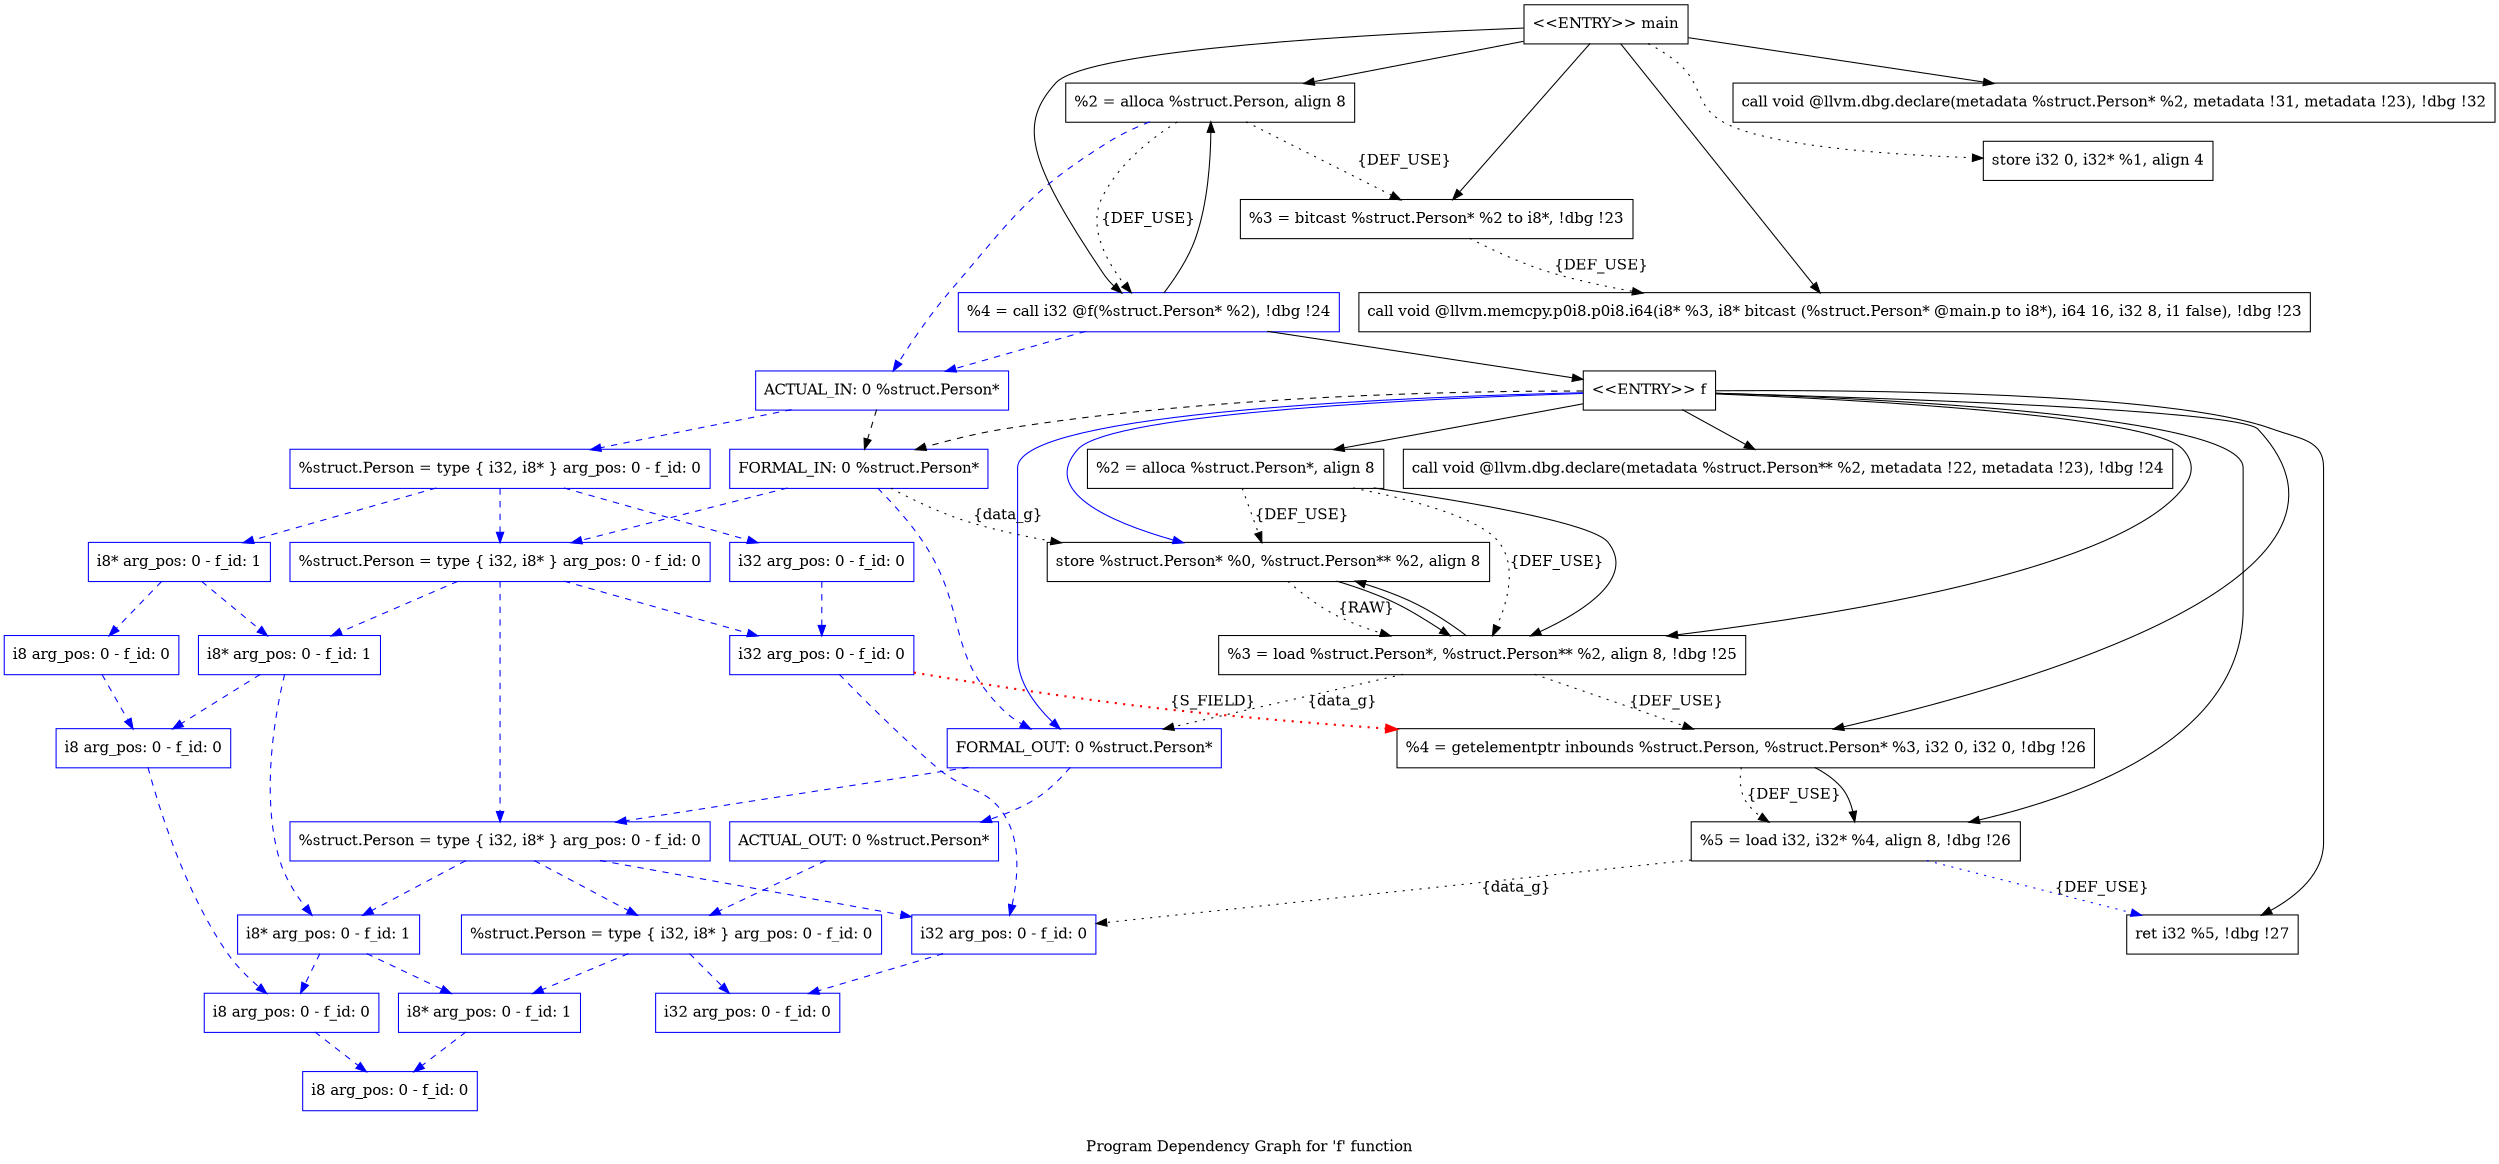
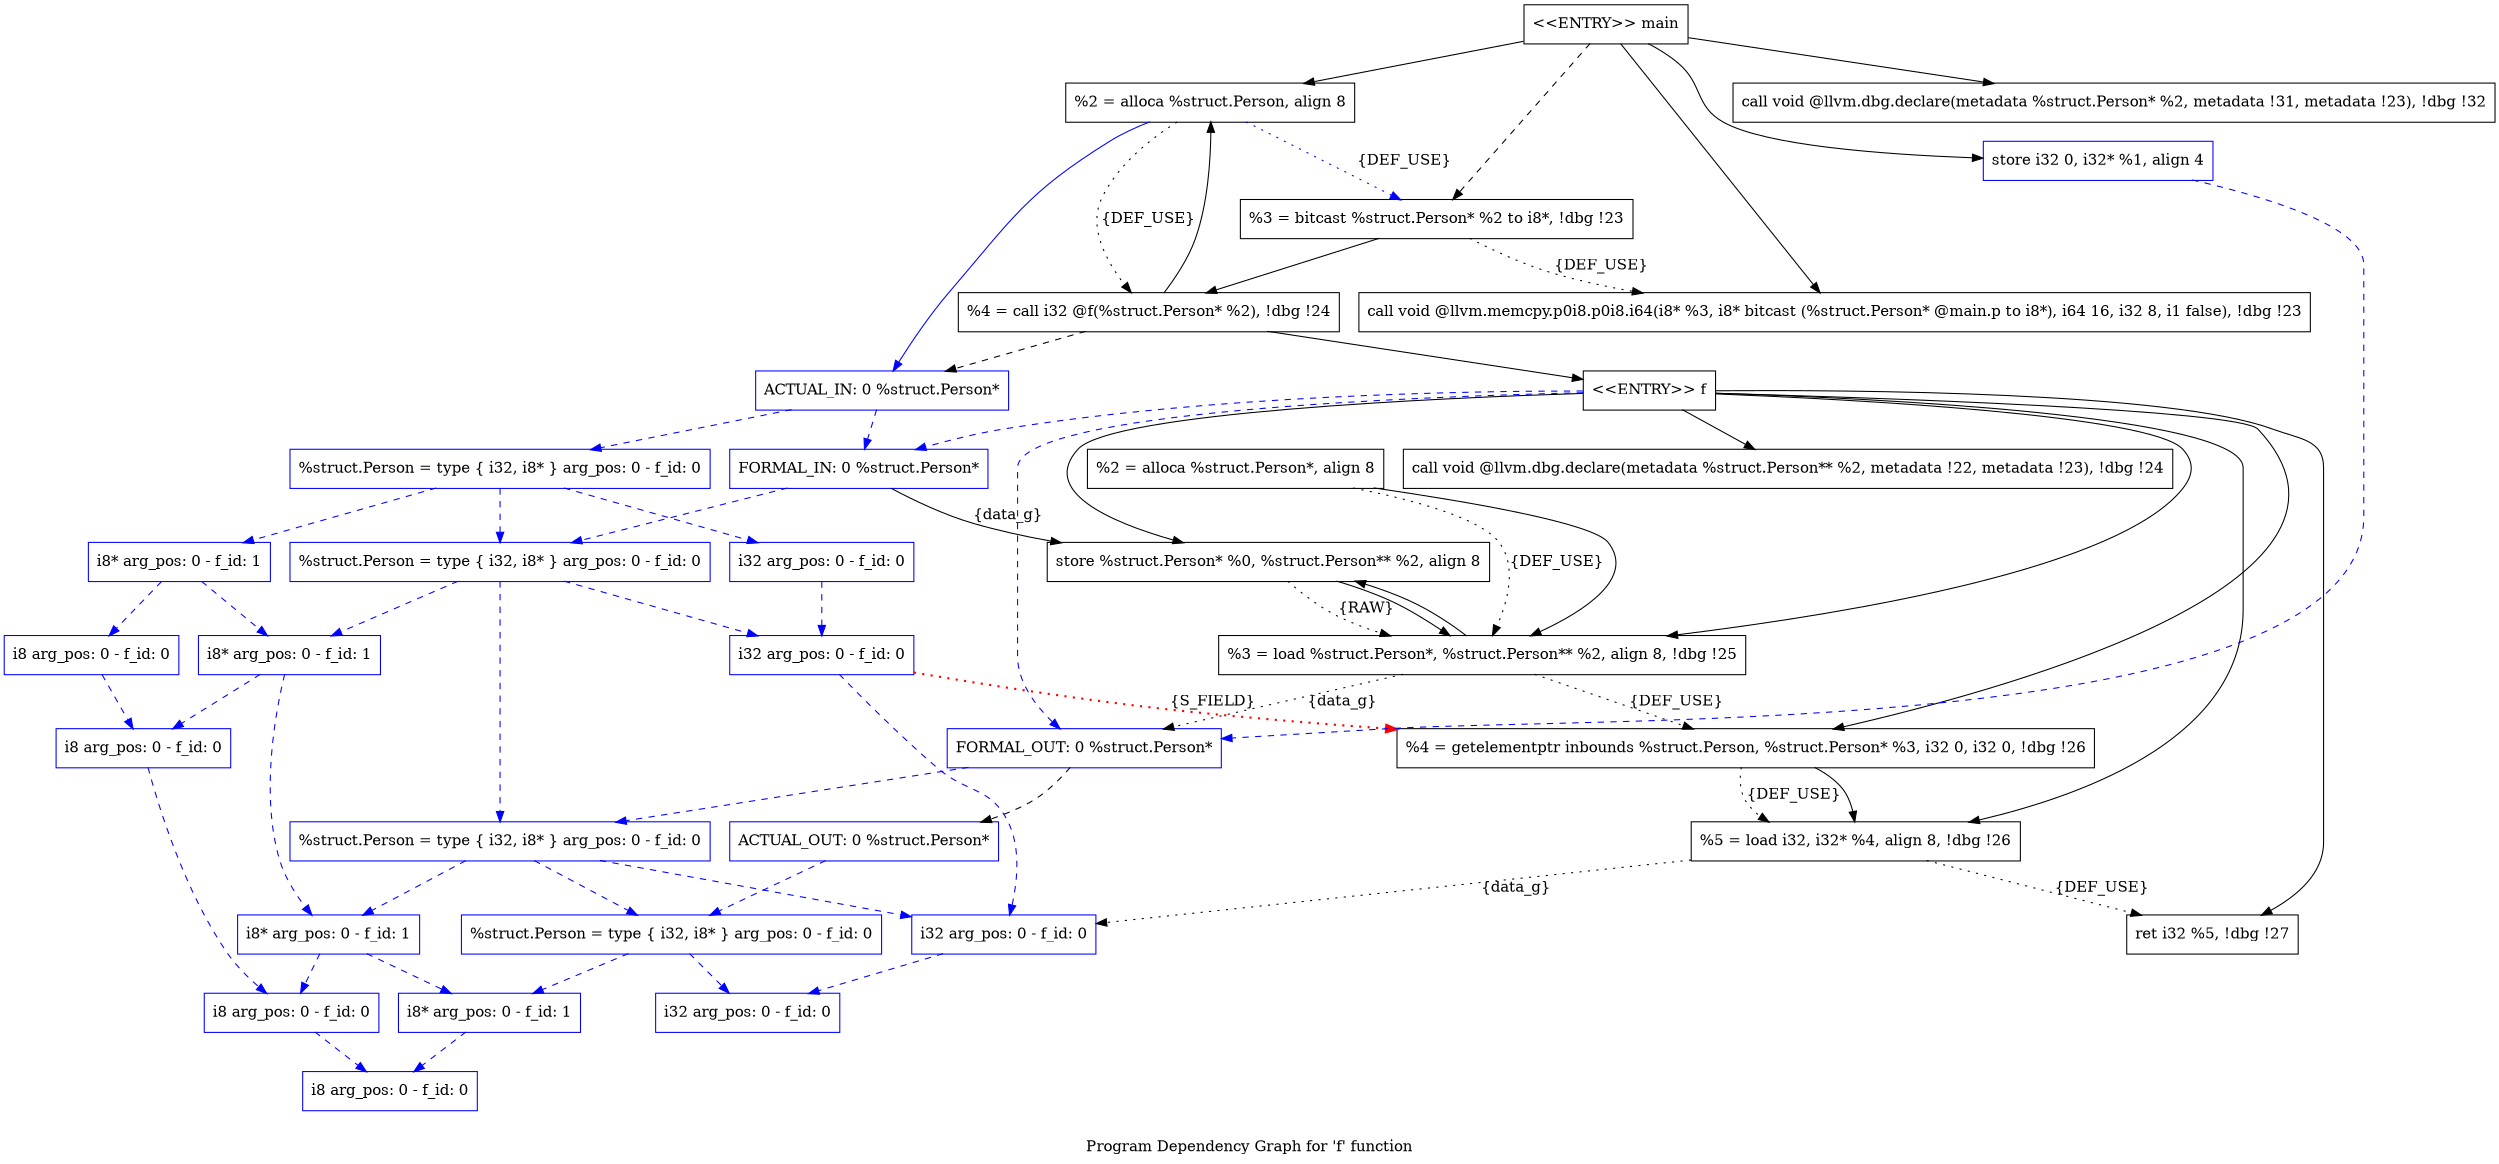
edge "<<ENTRY>> main" -> "%4 = call i32 @f(%struct.Person* %2), !dbg !24": now "%3 = bitcast %struct.Person* %2 to i8*, !dbg !23" -> "%4 = call i32 @f(%struct.Person* %2), !dbg !24"
edge "<<ENTRY>> main" -> "%3 = bitcast %struct.Person* %2 to i8*, !dbg !23": style solid -> dashed
edge "<<ENTRY>> main" -> "store i32 0, i32* %1, align 4": style dotted -> solid
edge "%2 = alloca %struct.Person, align 8" -> "%3 = bitcast %struct.Person* %2 to i8*, !dbg !23": color black -> blue
node "store i32 0, i32* %1, align 4": color black -> blue
edge "%2 = alloca %struct.Person, align 8" -> "ACTUAL_IN: 0 %struct.Person*": style dashed -> solid
node "%4 = call i32 @f(%struct.Person* %2), !dbg !24": color blue -> black
edge "%4 = call i32 @f(%struct.Person* %2), !dbg !24" -> "ACTUAL_IN: 0 %struct.Person*": color blue -> black
edge "<<ENTRY>> f" -> "FORMAL_IN: 0 %struct.Person*": color black -> blue
edge "ACTUAL_IN: 0 %struct.Person*" -> "FORMAL_IN: 0 %struct.Person*": color black -> blue
edge "<<ENTRY>> f" -> "%2 = alloca %struct.Person*, align 8": removed
edge "<<ENTRY>> f" -> "FORMAL_OUT: 0 %struct.Person*": style solid -> dashed
edge "<<ENTRY>> f" -> "store %struct.Person* %0, %struct.Person** %2, align 8": color blue -> black
edge "%2 = alloca %struct.Person*, align 8" -> "store %struct.Person* %0, %struct.Person** %2, align 8": removed, label "{DEF_USE}"
edge "FORMAL_IN: 0 %struct.Person*" -> "store %struct.Person* %0, %struct.Person** %2, align 8": style dotted -> solid
edge "FORMAL_IN: 0 %struct.Person*" -> "FORMAL_OUT: 0 %struct.Person*": now "store i32 0, i32* %1, align 4" -> "FORMAL_OUT: 0 %struct.Person*"
edge "FORMAL_OUT: 0 %struct.Person*" -> "ACTUAL_OUT: 0 %struct.Person*": color blue -> black
edge "%5 = load i32, i32* %4, align 8, !dbg !26" -> "ret i32 %5, !dbg !27": color blue -> black
